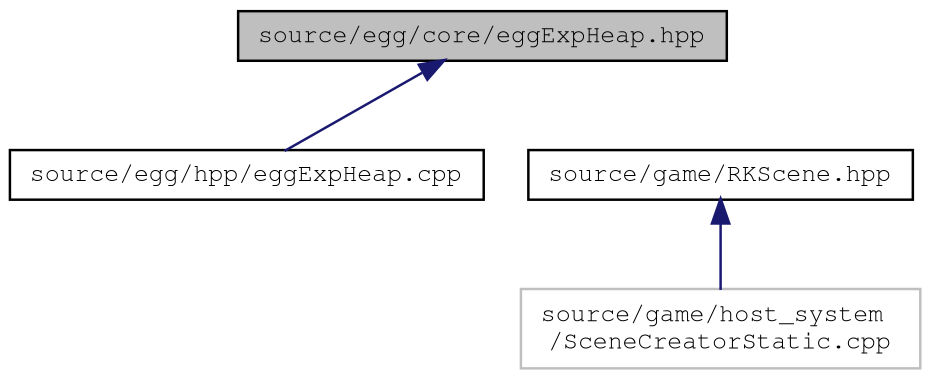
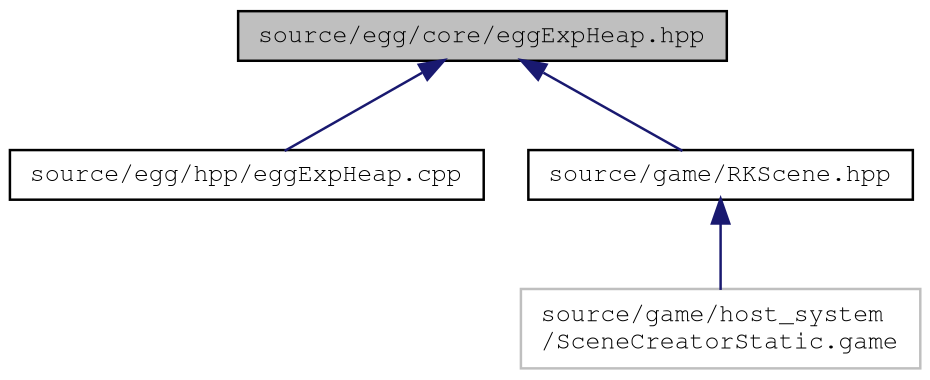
edge "source/game/RKScene.hpp" -> "source/egg/core/eggExpHeap.hpp": added
node "source/game/host_system /SceneCreatorStatic.cpp": label "source/game/host_system /SceneCreatorStatic.cpp" -> "source/game/host_system /SceneCreatorStatic.game"
